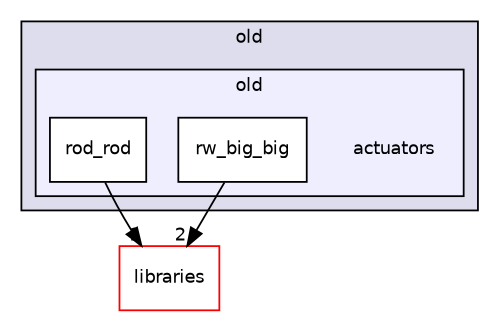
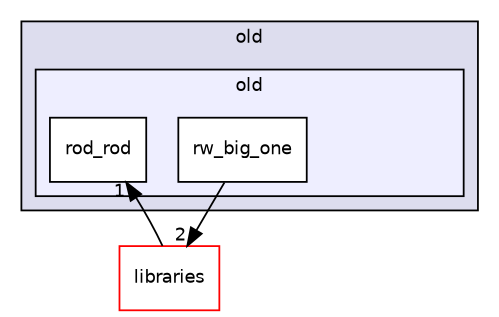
node "rw_big_big": label "rw_big_big" -> "rw_big_one"
node "actuators": removed
edge "rod_rod" -> "libraries": reversed
